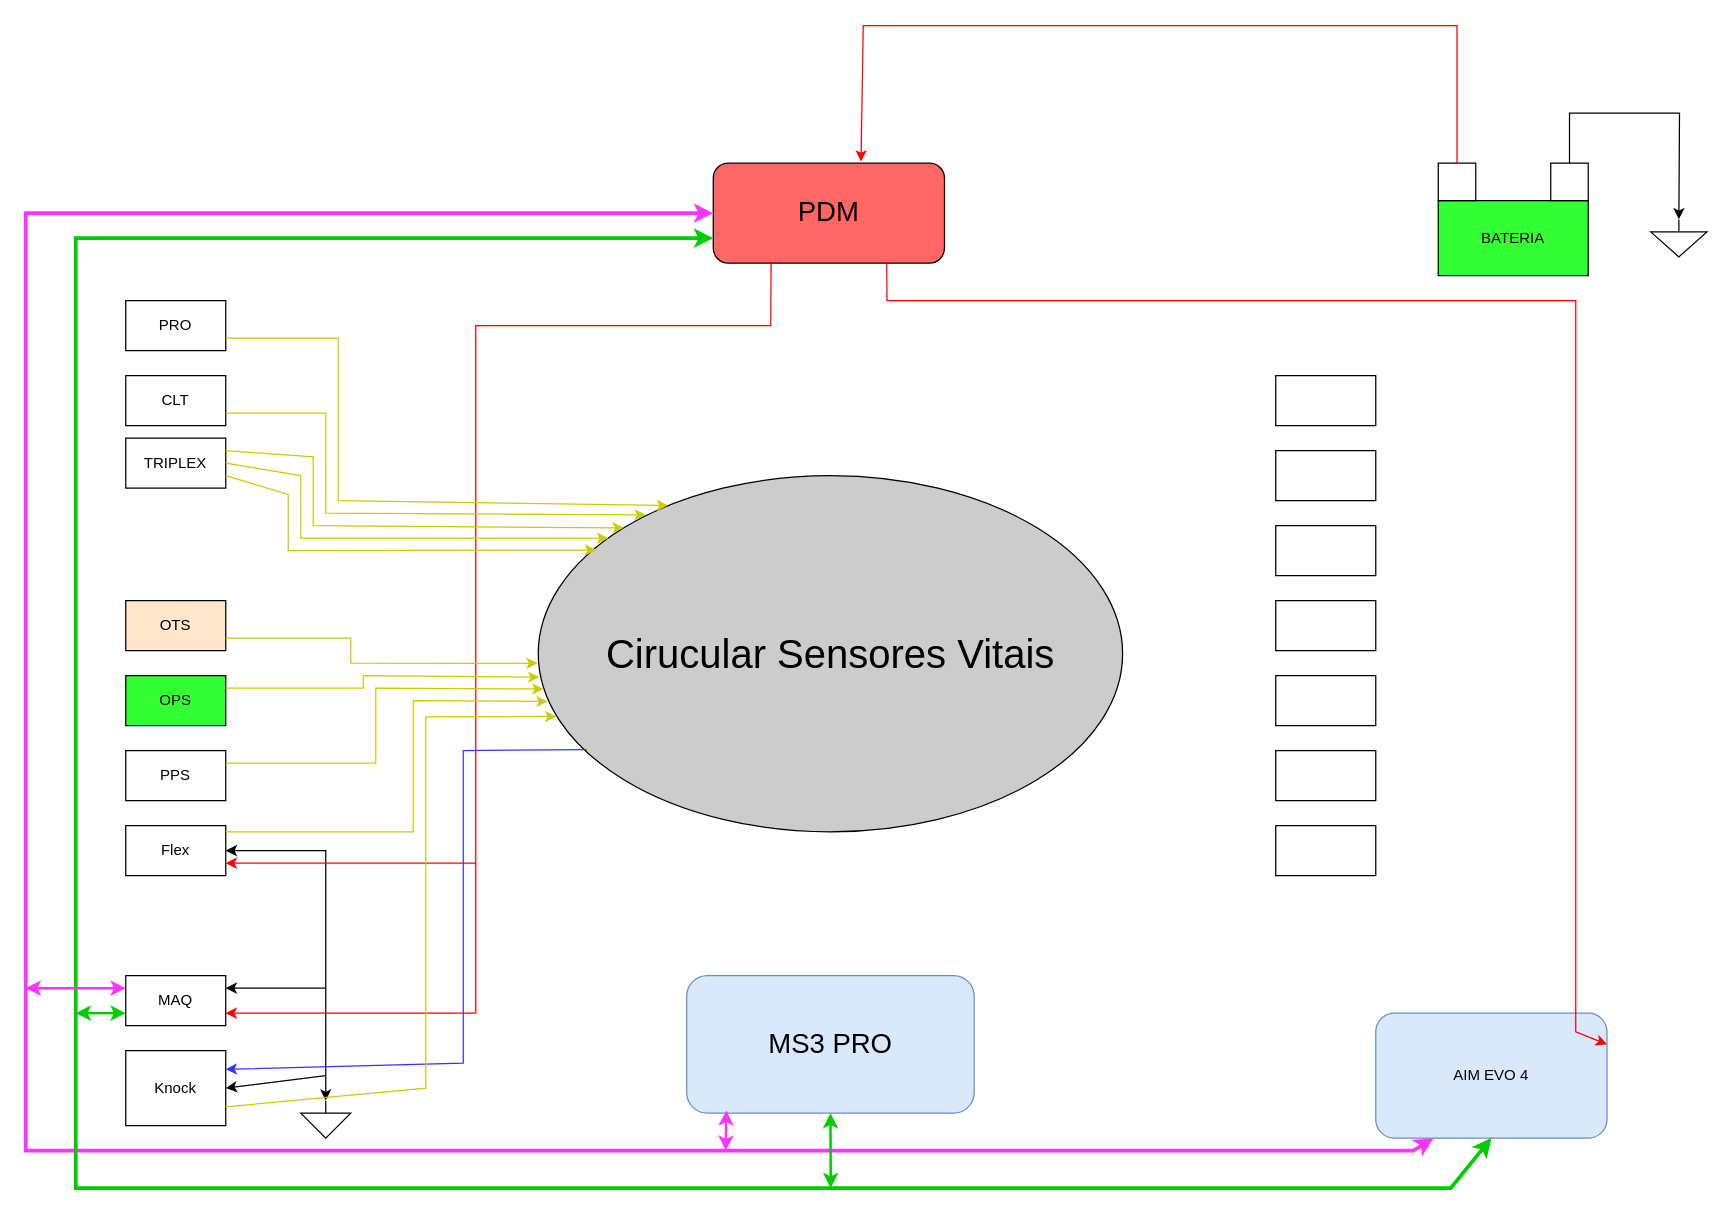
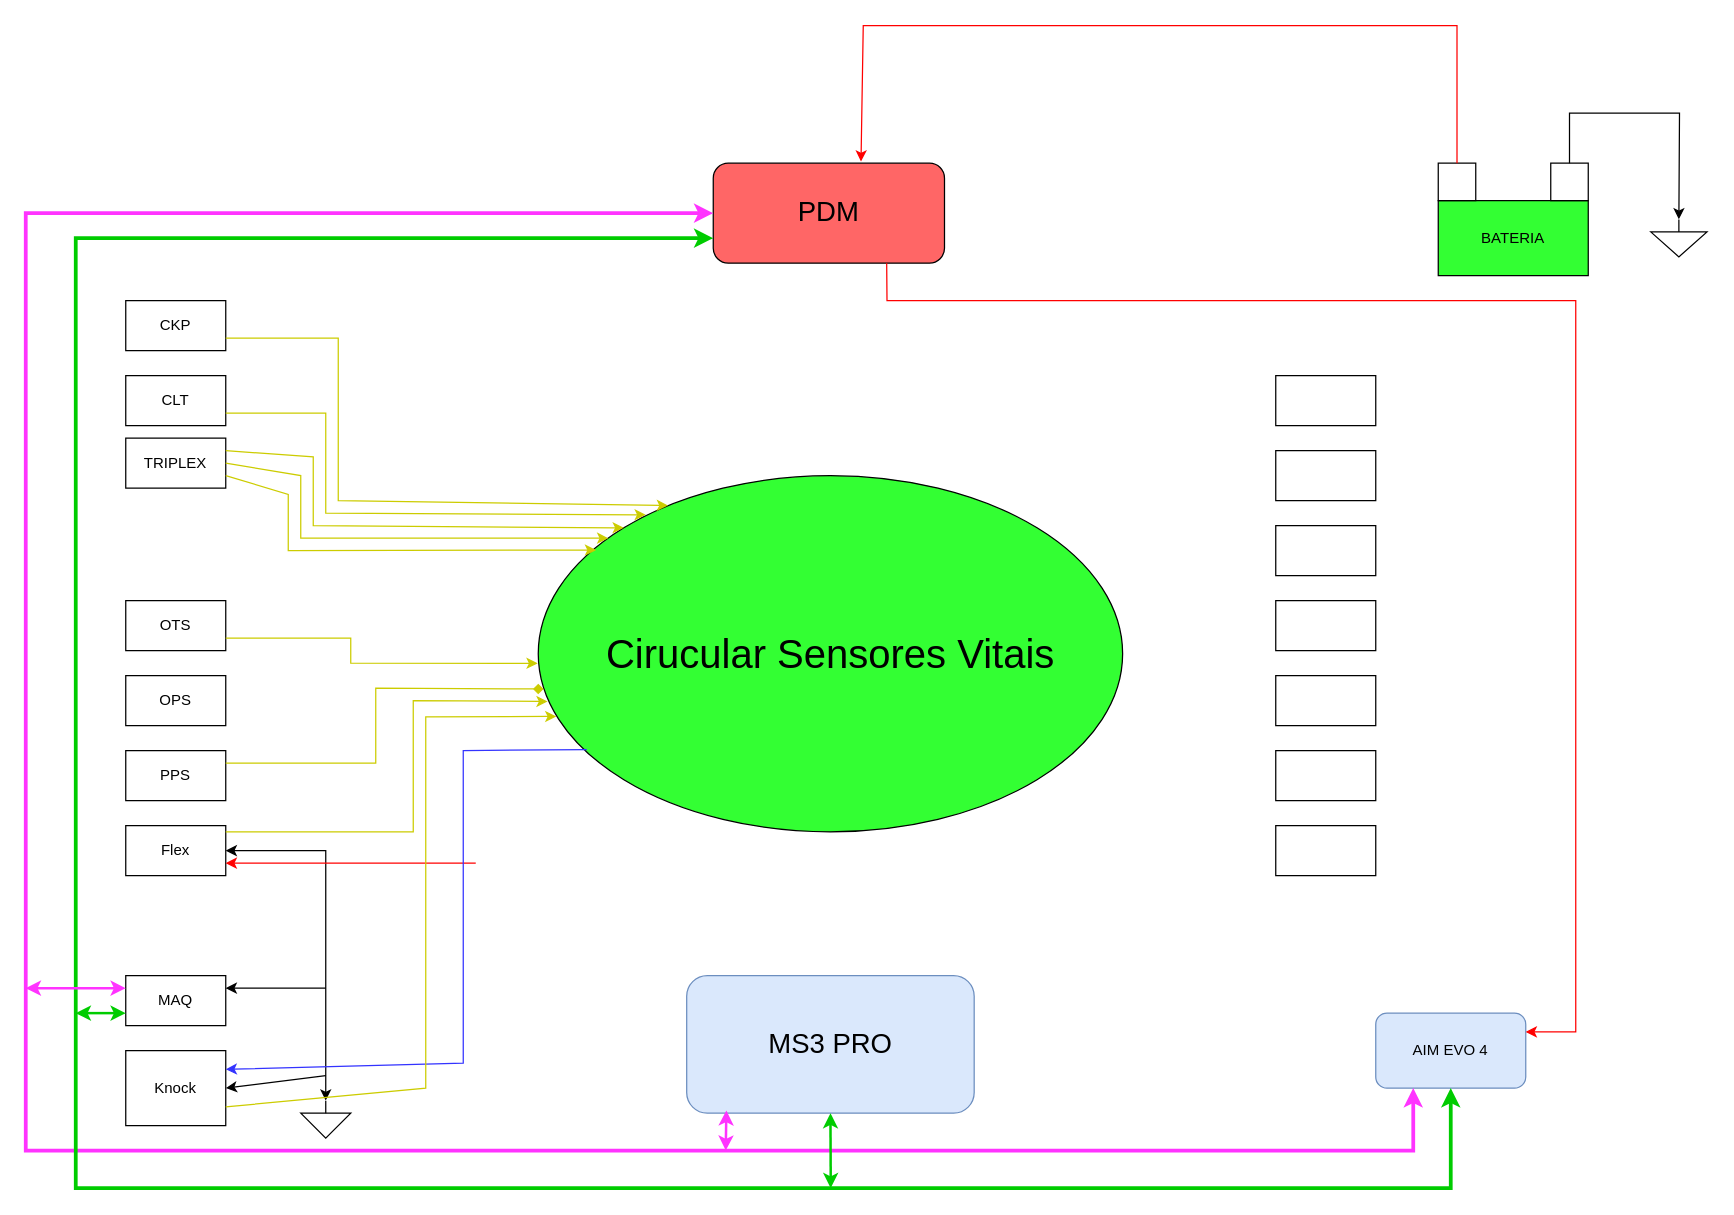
node "PRO": label "PRO" -> "CKP"
edge "PDM" -> "MAQ": removed
node "OTS": fillcolor #ffe6cc -> #ffffff
node "Cirucular Sensores Vitais": fillcolor #cccccc -> #33ff33
edge "OPS" -> "Cirucular Sensores Vitais": removed
edge "PPS" -> "Cirucular Sensores Vitais": arrowhead classic -> diamond
node "OPS": fillcolor #33ff33 -> #ffffff
node "AIM EVO 4": size 231x125 -> 150x75
